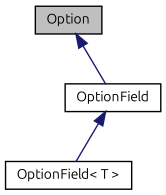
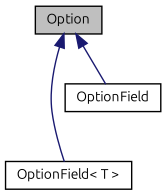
edge "OptionField< T >" -> "OptionField": now "OptionField< T >" -> "Option"
